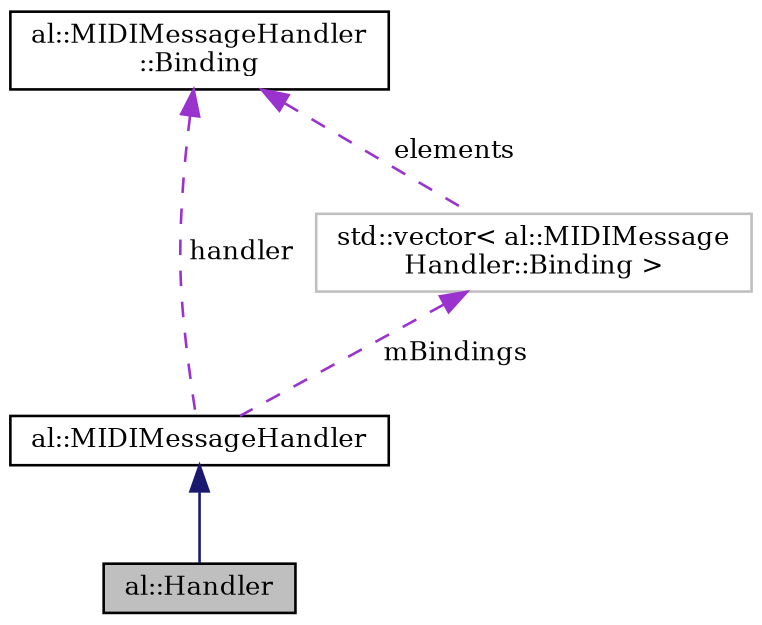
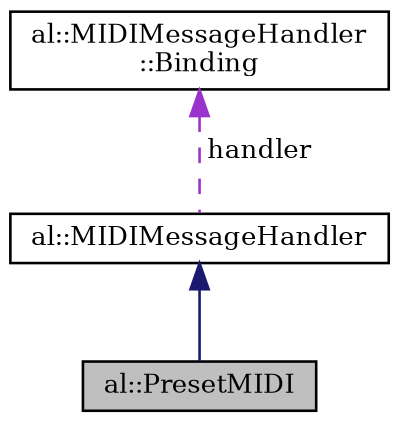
node "std::vector< al::MIDIMessage Handler::Binding >": removed
node "al::Handler": label "al::Handler" -> "al::PresetMIDI"
